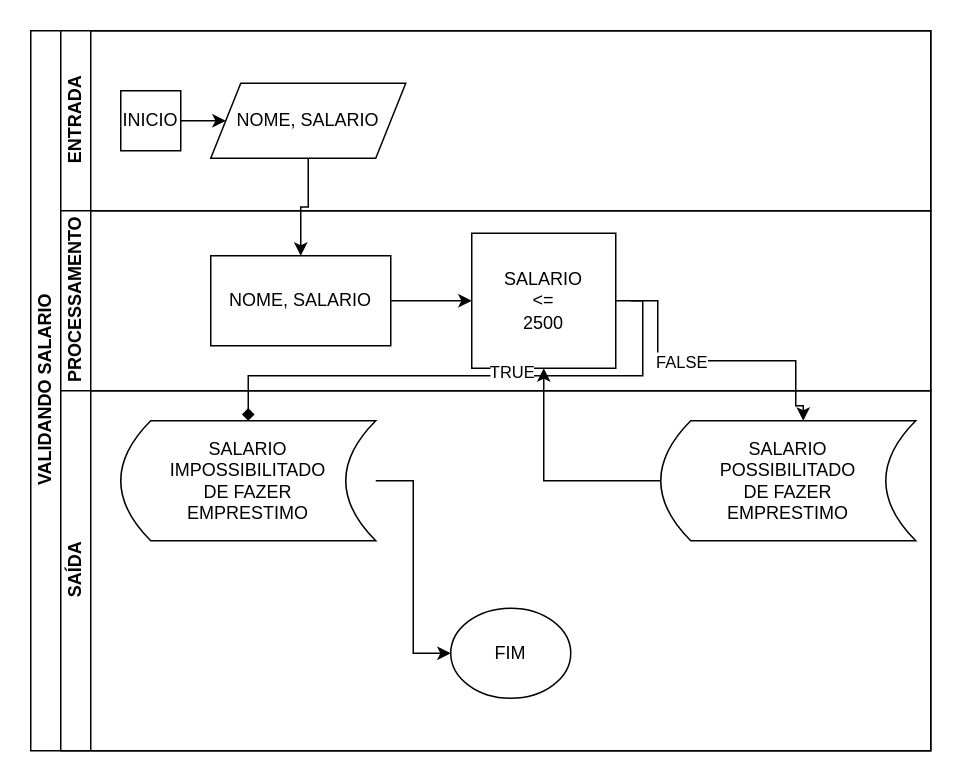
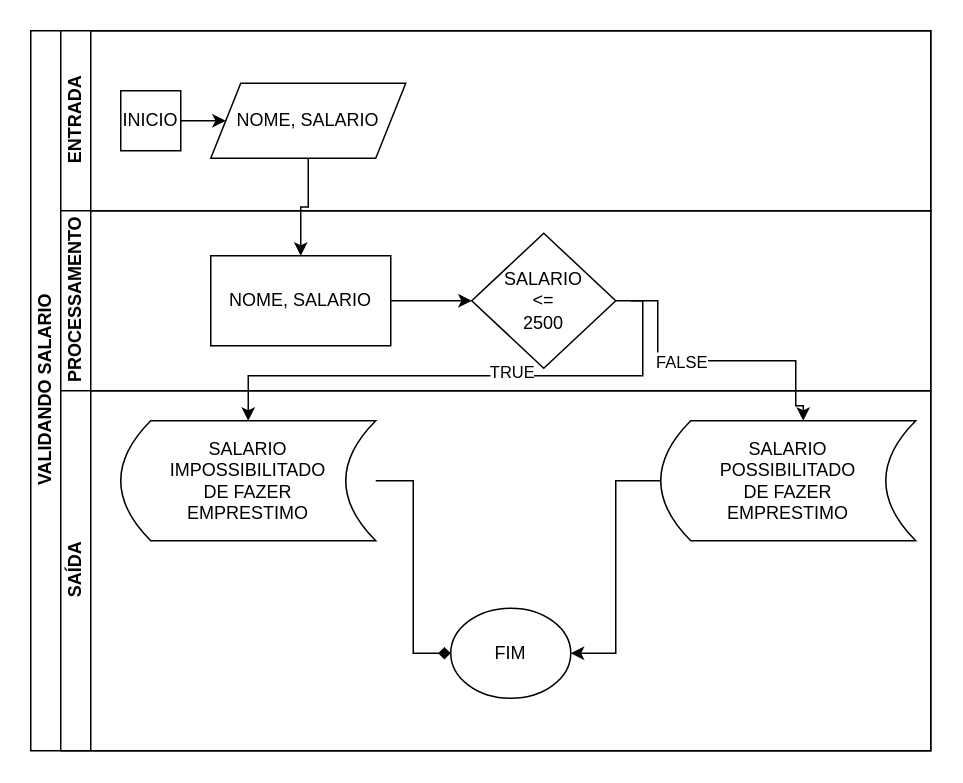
node "SALARIO <= 2500": shape rectangle -> diamond
edge "SALARIO <= 2500" -> "SALARIO IMPOSSIBILITADO DE FAZER EMPRESTIMO": arrowhead diamond -> classic
edge "SALARIO POSSIBILITADO DE FAZER EMPRESTIMO" -> "SALARIO <= 2500": now "SALARIO POSSIBILITADO DE FAZER EMPRESTIMO" -> "FIM"
edge "SALARIO IMPOSSIBILITADO DE FAZER EMPRESTIMO" -> "FIM": arrowhead classic -> diamond
